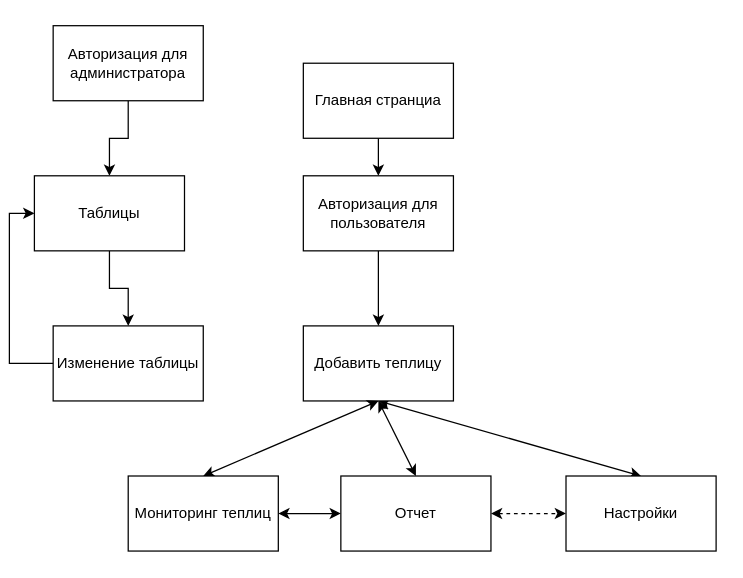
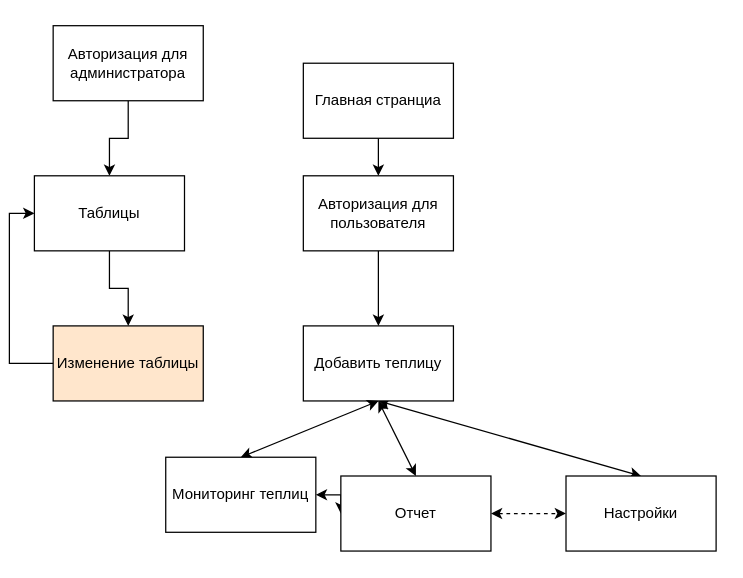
node "Изменение таблицы": fillcolor #ffffff -> #ffe6cc
node "Мониторинг теплиц": moved (203, 513) -> (241, 494)
